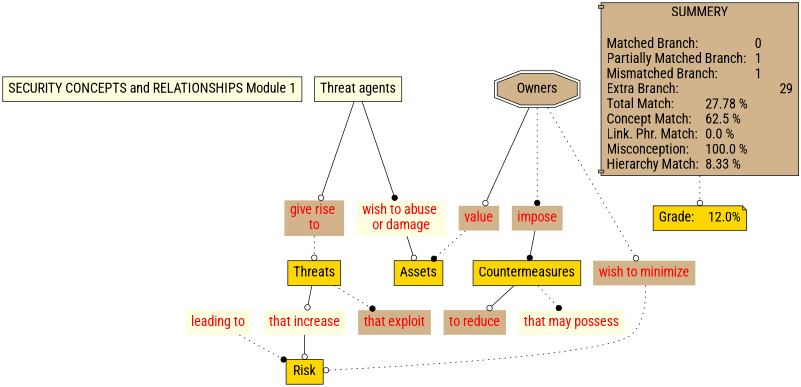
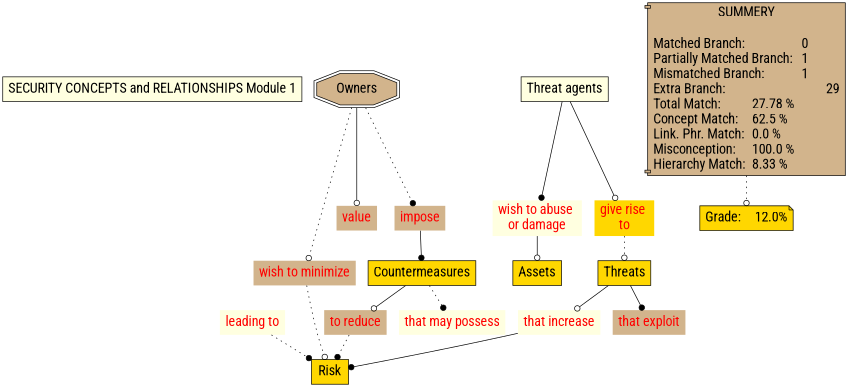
node "give rise to": fillcolor tan -> gold
edge "value" -> "Assets": removed
edge "Threats" -> "that exploit": style dotted -> solid
edge "that increase" -> "Risk": arrowhead odot -> dot
edge "to reduce" -> "Risk": added
